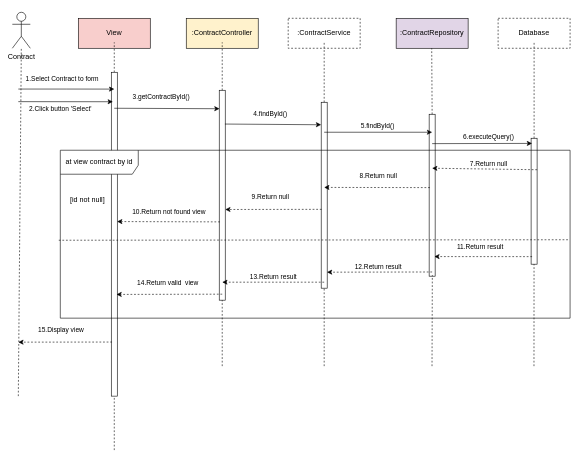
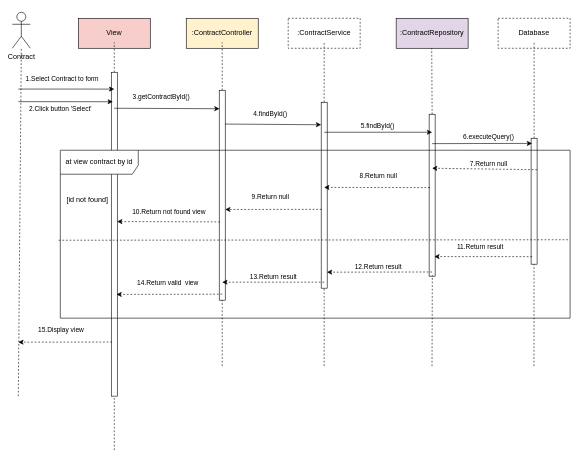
node "[id not null]": label "[id not null]" -> "[id not found]"
